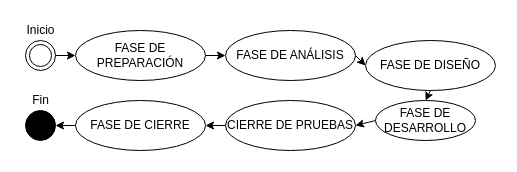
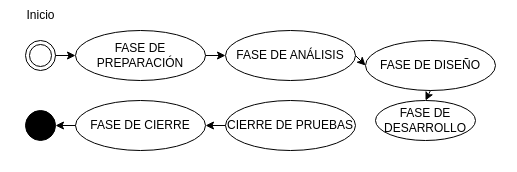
node "Inicio": moved (41, 31) -> (41, 16)
node "Fin": removed
edge "FASE DE DESARROLLO" -> "CIERRE DE PRUEBAS": removed
